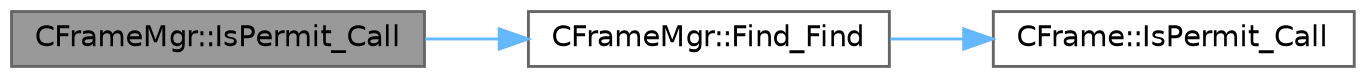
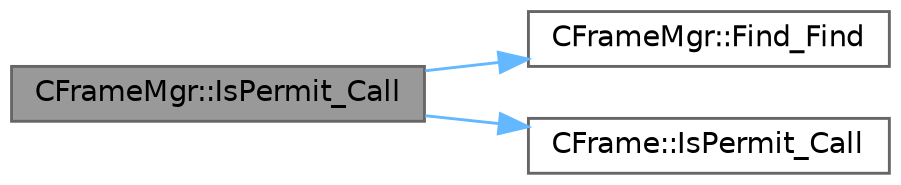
edge "CFrameMgr::Find_Find" -> "CFrame::IsPermit_Call": now "CFrameMgr::IsPermit_Call" -> "CFrame::IsPermit_Call"
